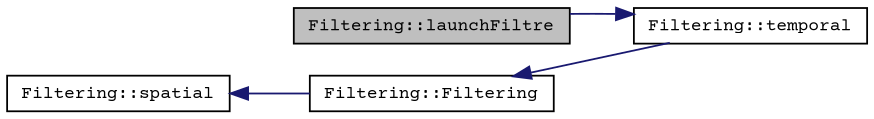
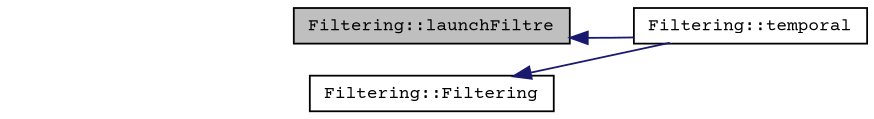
edge "Filtering::launchFiltre" -> "Filtering::temporal": reversed
node "Filtering::spatial": removed
